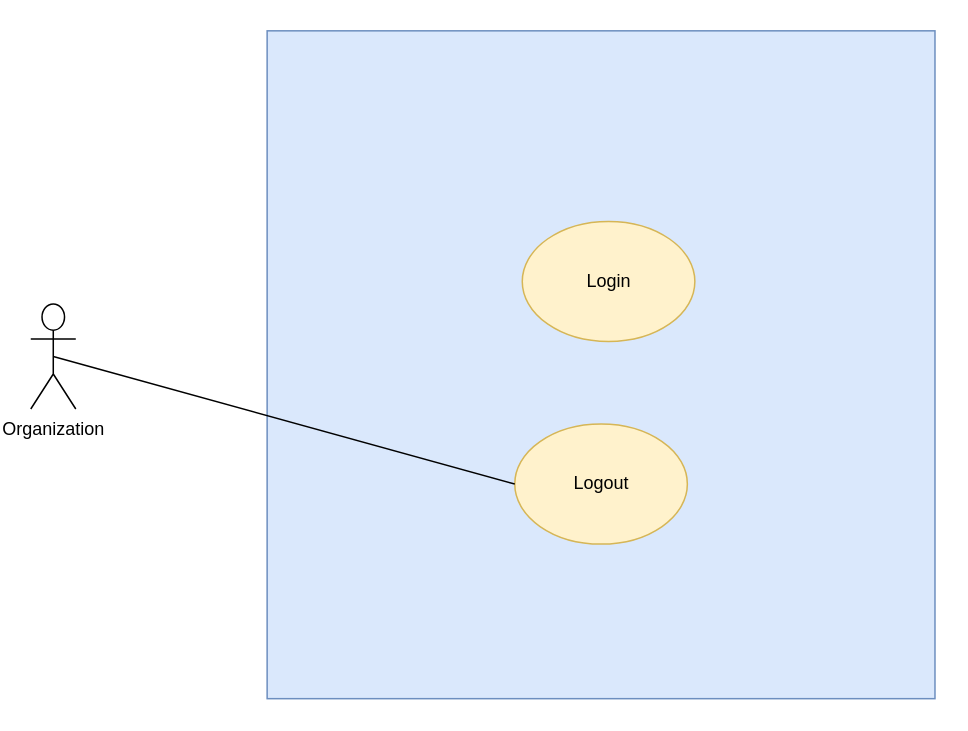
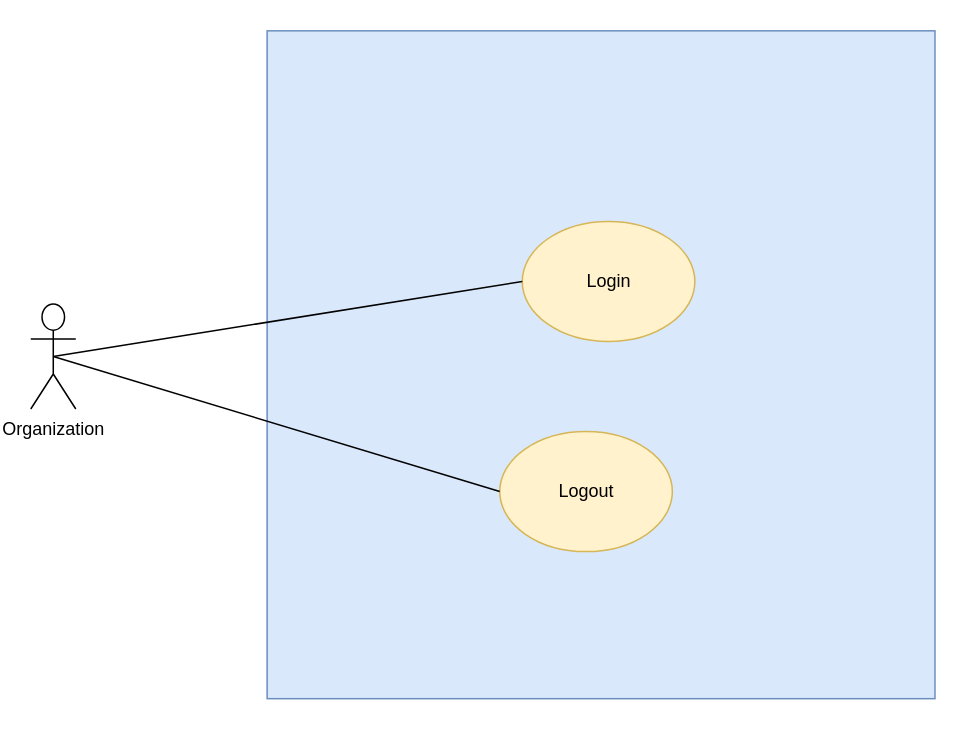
edge "Login" -- "Organization": added
node "Logout": moved (601, 484) -> (586, 491)
